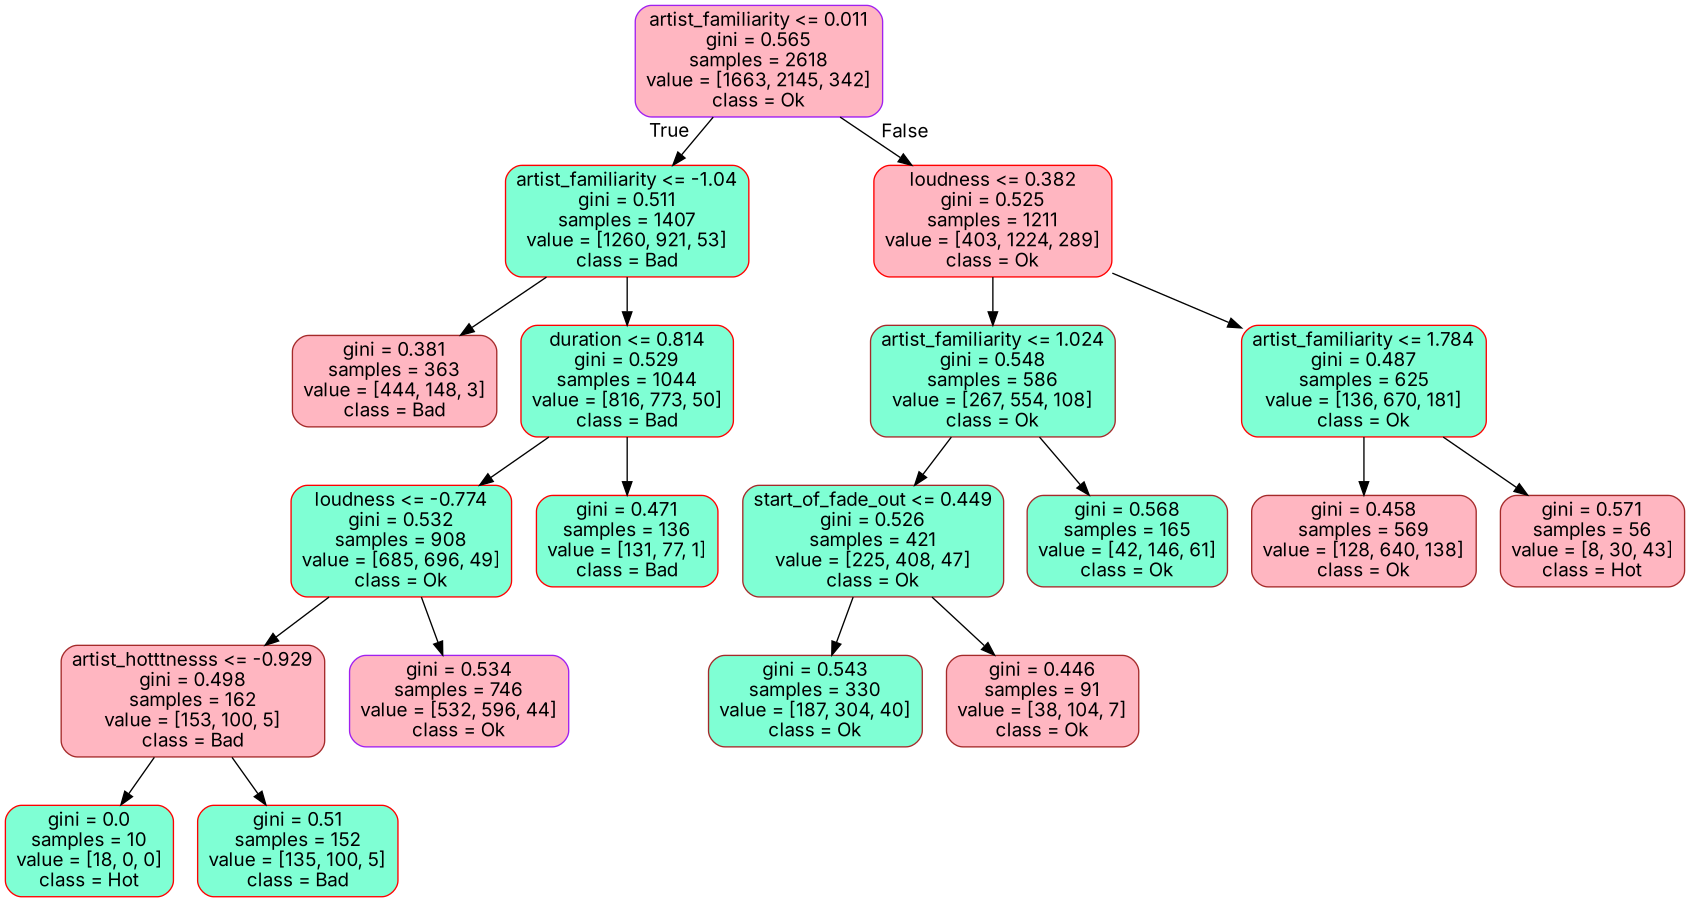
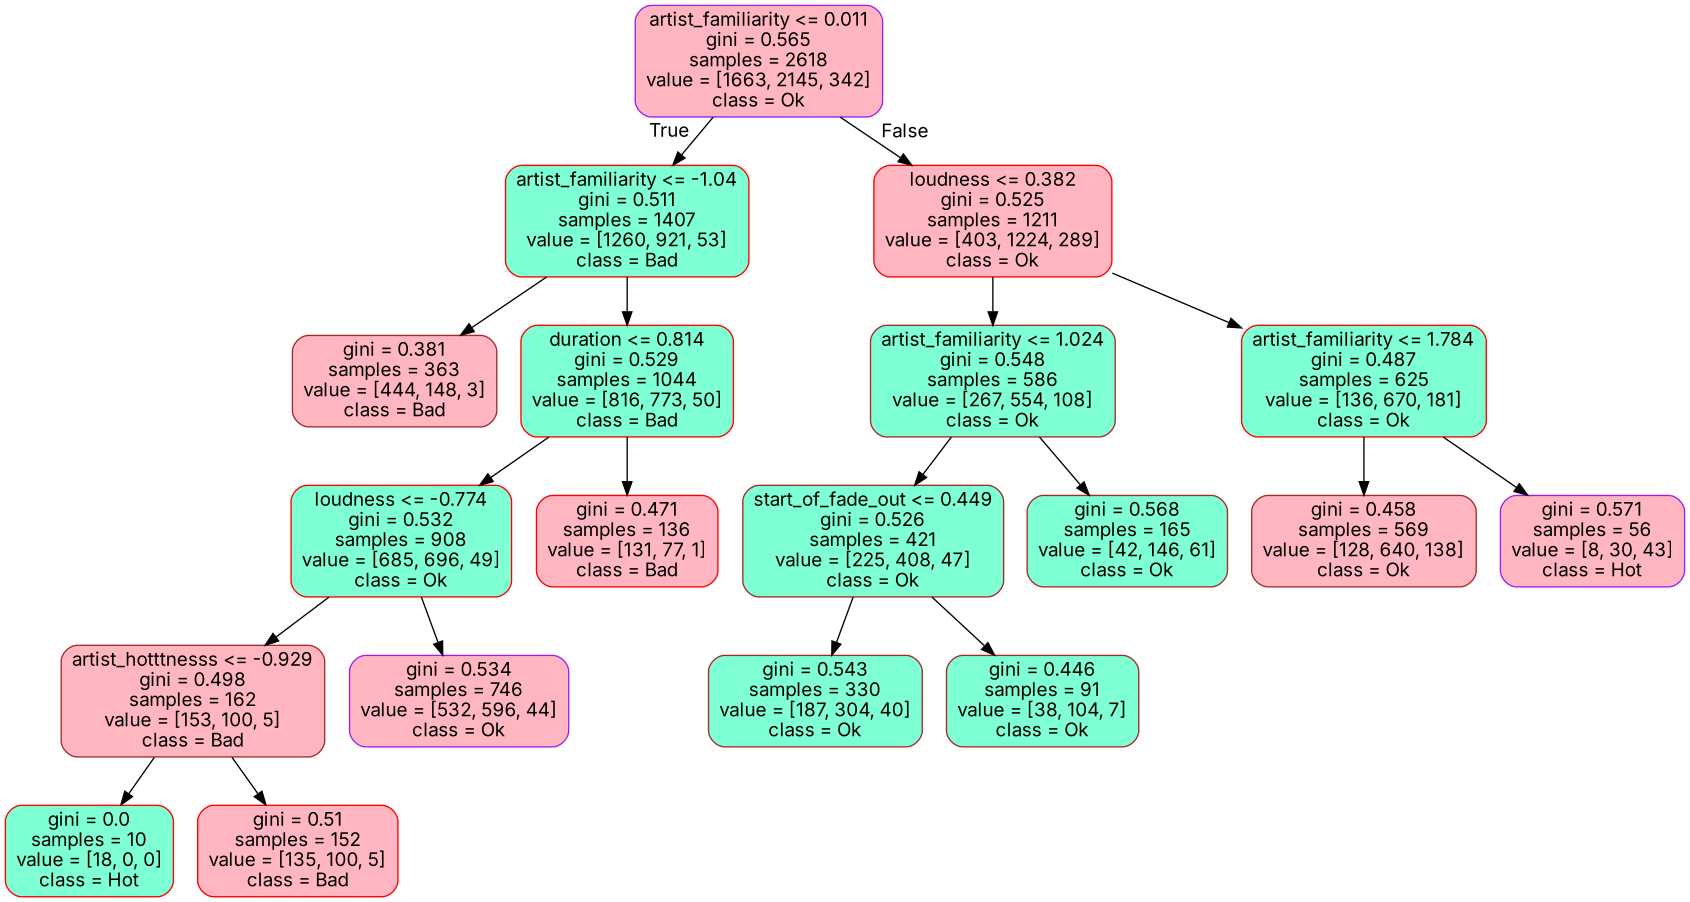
node "gini = 0.471 samples = 136 value = [131, 77, 1] class = Bad": fillcolor aquamarine -> lightpink
node "gini = 0.571 samples = 56 value = [8, 30, 43] class = Hot": color brown -> purple
node "gini = 0.446 samples = 91 value = [38, 104, 7] class = Ok": fillcolor lightpink -> aquamarine
node "gini = 0.51 samples = 152 value = [135, 100, 5] class = Bad": fillcolor aquamarine -> lightpink
